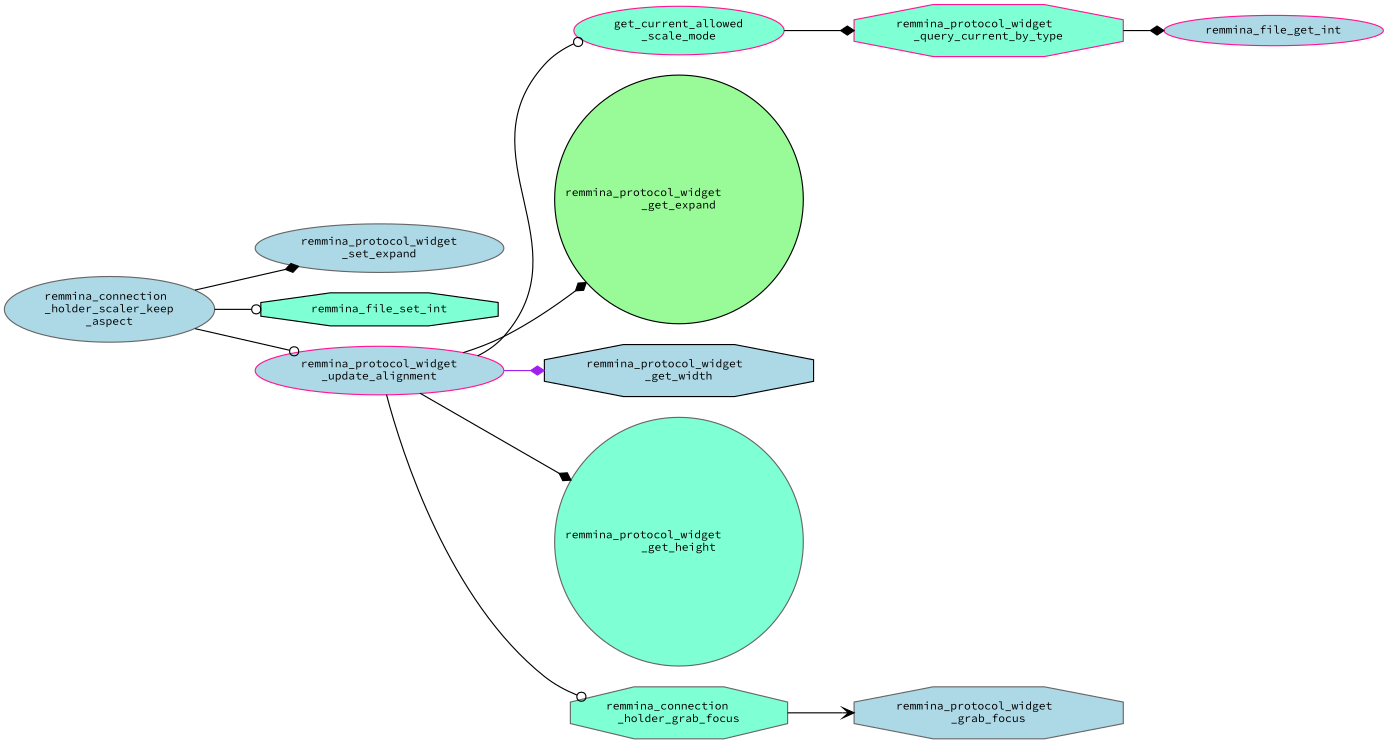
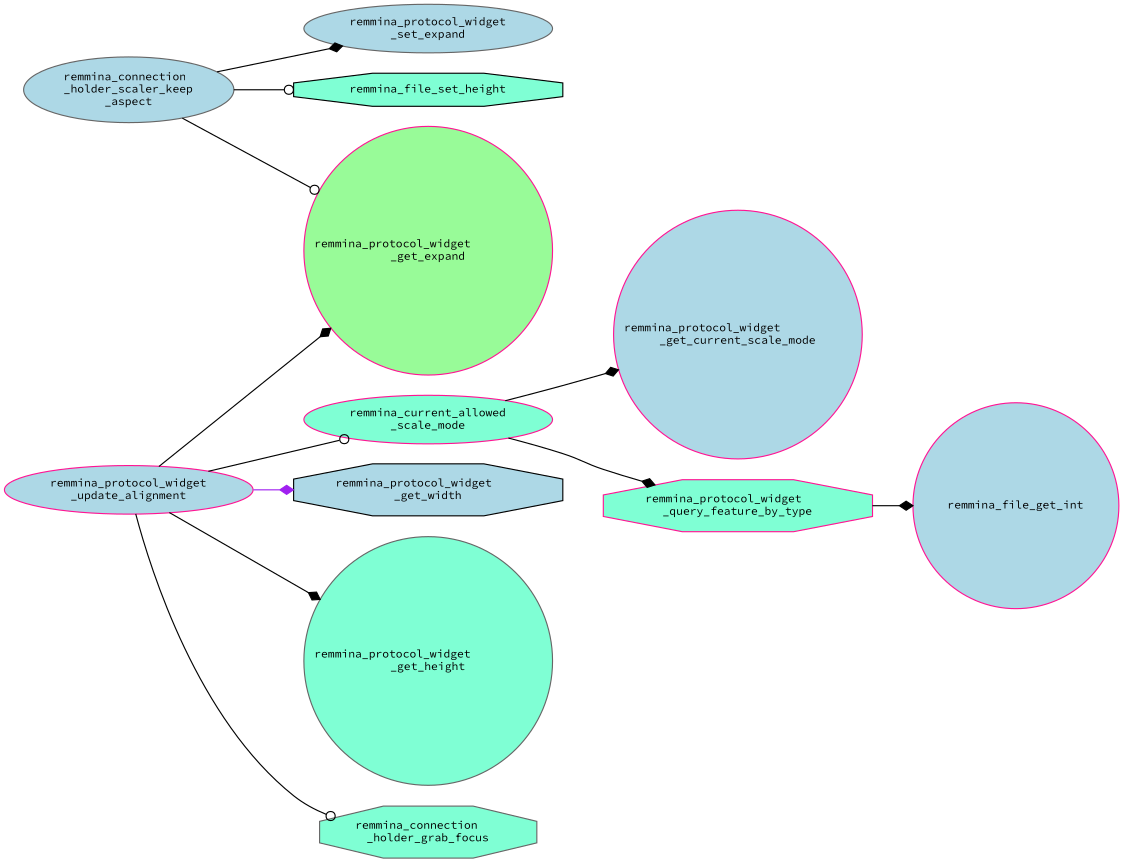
node "get_current_allowed _scale_mode": label "get_current_allowed _scale_mode" -> "remmina_current_allowed _scale_mode"
node "remmina_protocol_widget _query_current_by_type": label "remmina_protocol_widget _query_current_by_type" -> "remmina_protocol_widget _query_feature_by_type"
node "remmina_file_get_int": shape ellipse -> circle
node "remmina_protocol_widget _get_expand": color black -> deeppink
node "remmina_file_set_int": label "remmina_file_set_int" -> "remmina_file_set_height"
node "remmina_protocol_widget _get_current_scale_mode": added
edge "remmina_connection _holder_scaler_keep _aspect" -> "remmina_protocol_widget _update_alignment": now "remmina_connection _holder_scaler_keep _aspect" -> "remmina_protocol_widget _get_expand"
node "remmina_protocol_widget _grab_focus": removed
